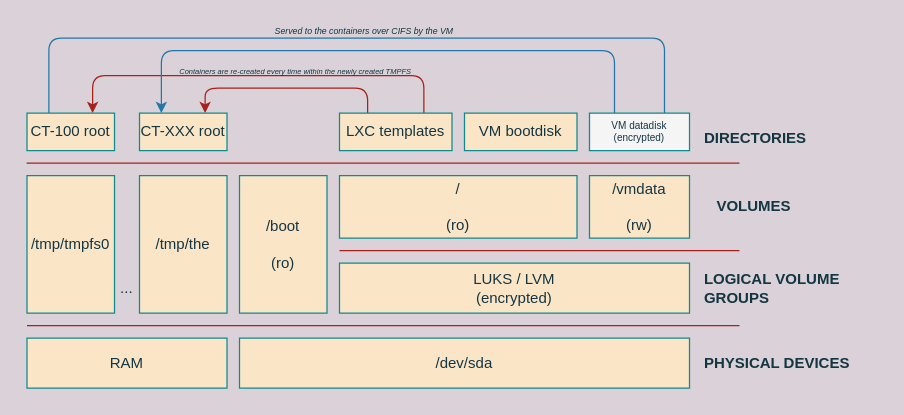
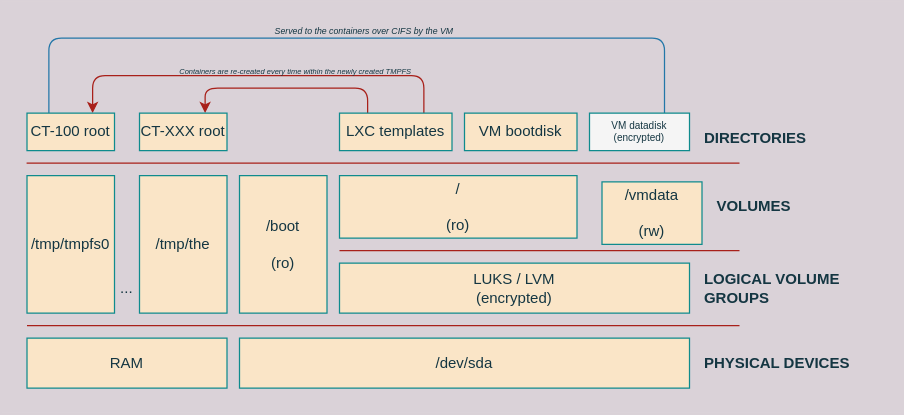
edge "VM datadisk (encrypted)" -> "CT-XXX root": removed
node "/vmdata (rw)": moved (639, 207) -> (652, 213)
